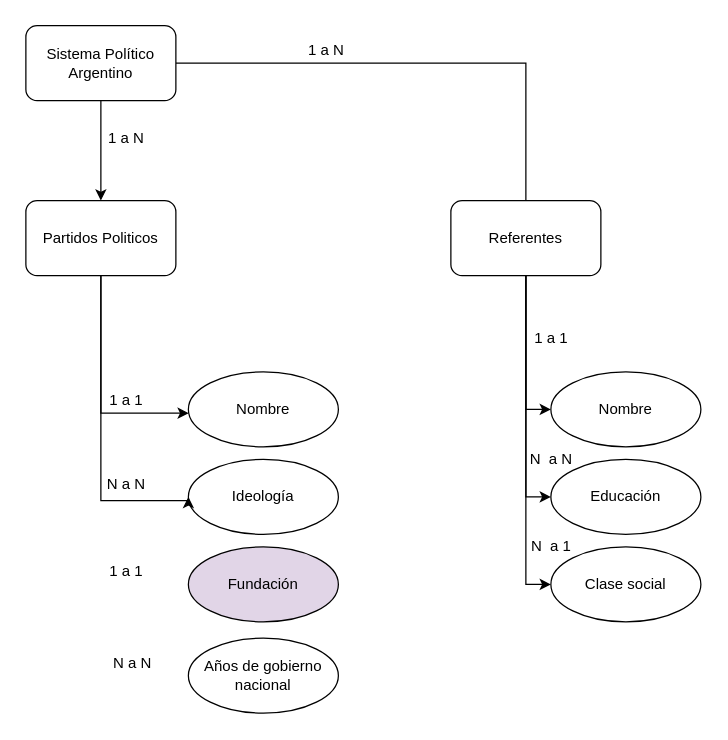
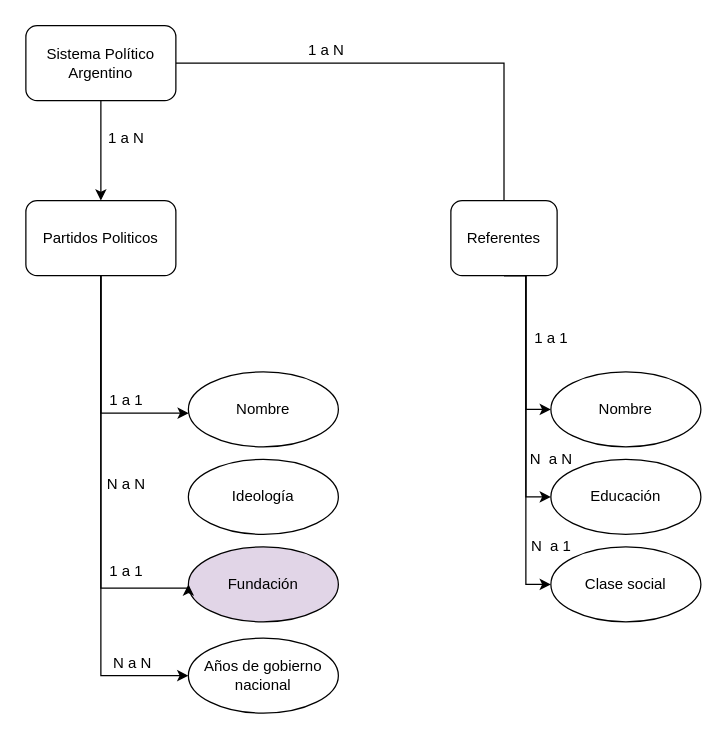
node "Referentes": size 150x75 -> 106x75
edge "Partidos Politicos" -> "Ideología": removed
edge "Partidos Politicos" -> "Fundación": added
edge "Partidos Politicos" -> "Años de gobierno nacional": added
